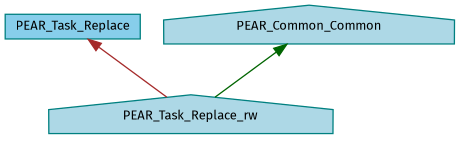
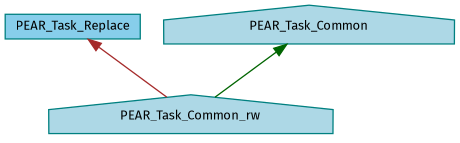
node "PEAR_Common_Common": label "PEAR_Common_Common" -> "PEAR_Task_Common"
node "PEAR_Task_Replace_rw": label "PEAR_Task_Replace_rw" -> "PEAR_Task_Common_rw"
